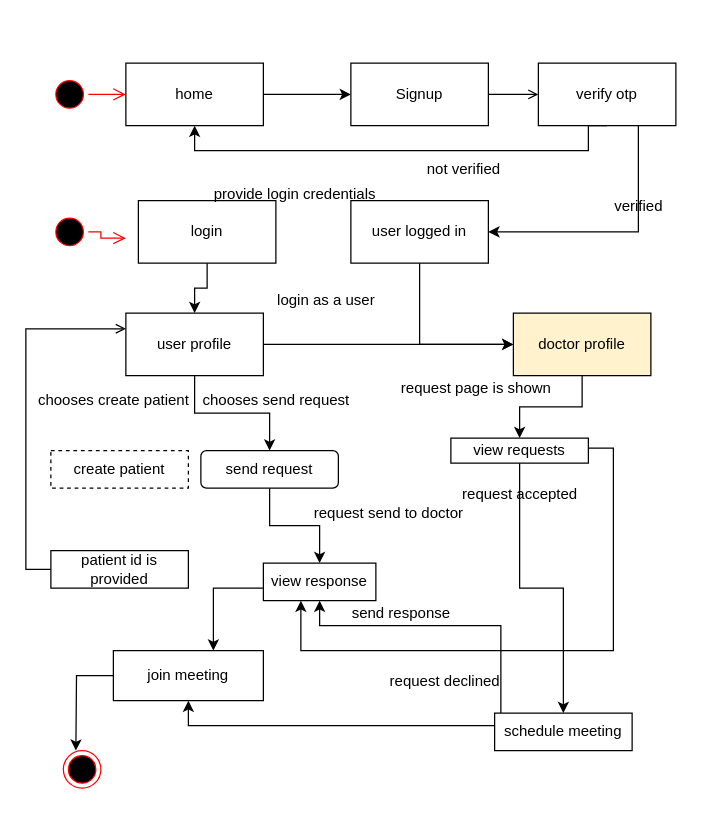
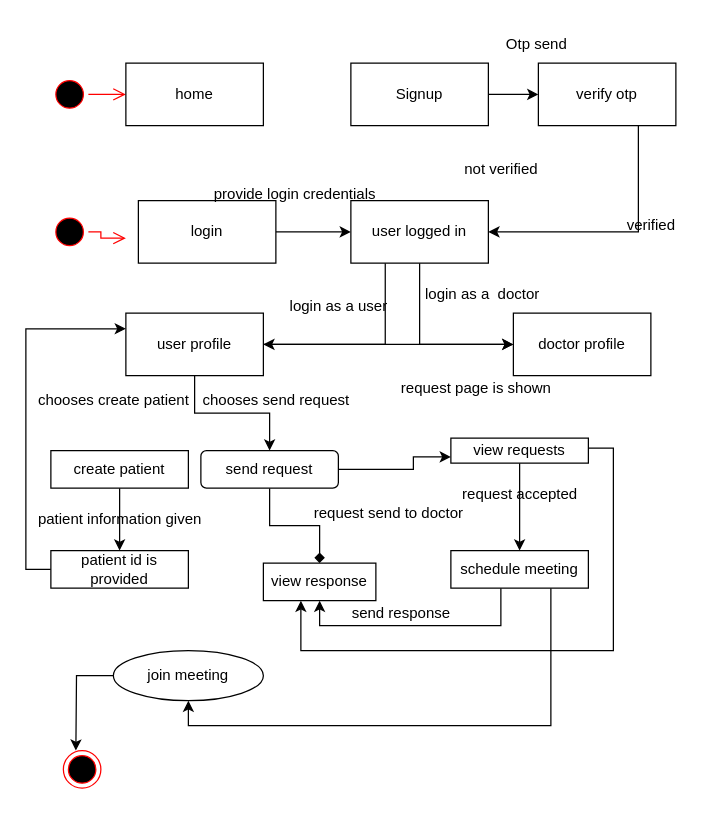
node "Otp send": added
edge "home" -> "Signup": removed
edge "Signup" -> "verify otp": arrowhead open -> classic
edge "verify otp" -> "home": removed
node "not verified": moved (463, 169) -> (501, 169)
node "verified": moved (638, 207) -> (651, 226)
edge "login" -> "user profile": now "login" -> "user logged in"
node "login as a doctor": added
node "login as a user": moved (326, 301) -> (338, 307)
edge "user logged in" -> "user profile": added
edge "patient id is provided" -> "user profile": arrowhead open -> classic
node "doctor profile": fillcolor #fff2cc -> #ffffff
edge "doctor profile" -> "view requests": removed
node "create patient": style dashed -> solid
edge "send request" -> "view requests": added
edge "create patient" -> "patient id is provided": added
node "patient information given": added
edge "send request" -> "view response": arrowhead classic -> diamond
edge "view response" -> "join meeting": removed
node "join meeting": shape rectangle -> ellipse
node "request declined": removed
node "schedule meeting": moved (563, 732) -> (519, 569)
